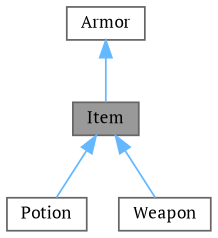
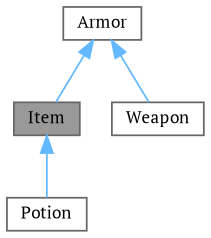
edge "Weapon" -> "Item": now "Weapon" -> "Armor"
